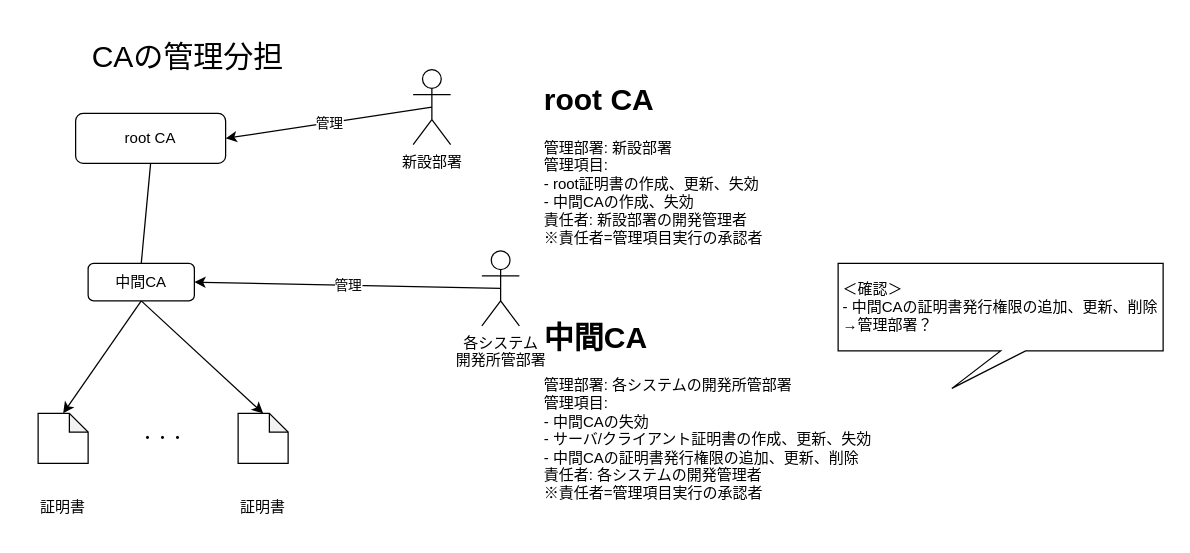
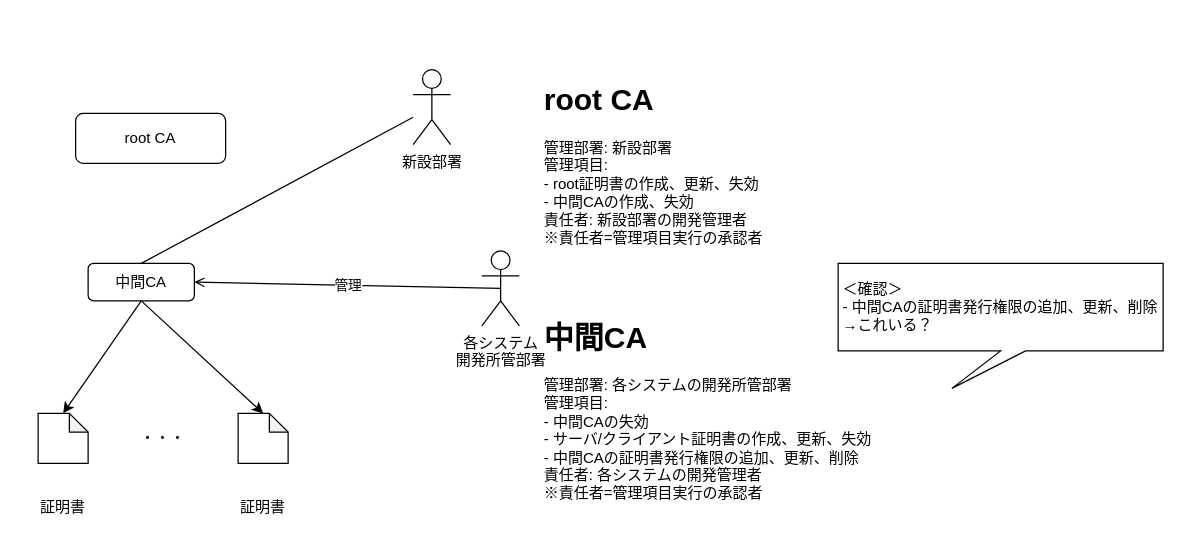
node "CAの管理分担": removed
edge "新設部署" -> "root CA": removed, label "管理"
edge "root CA" -- "中間CA": now "新設部署" -- "中間CA"
edge "各システム 開発所管部署" -> "中間CA": arrowhead classic -> open
node "＜確認＞ - 中間CAの証明書発行権限の追加、更新、削除 →管理部署？": label "＜確認＞ - 中間CAの証明書発行権限の追加、更新、削除 →管理部署？" -> "＜確認＞ - 中間CAの証明書発行権限の追加、更新、削除 →これいる？"
